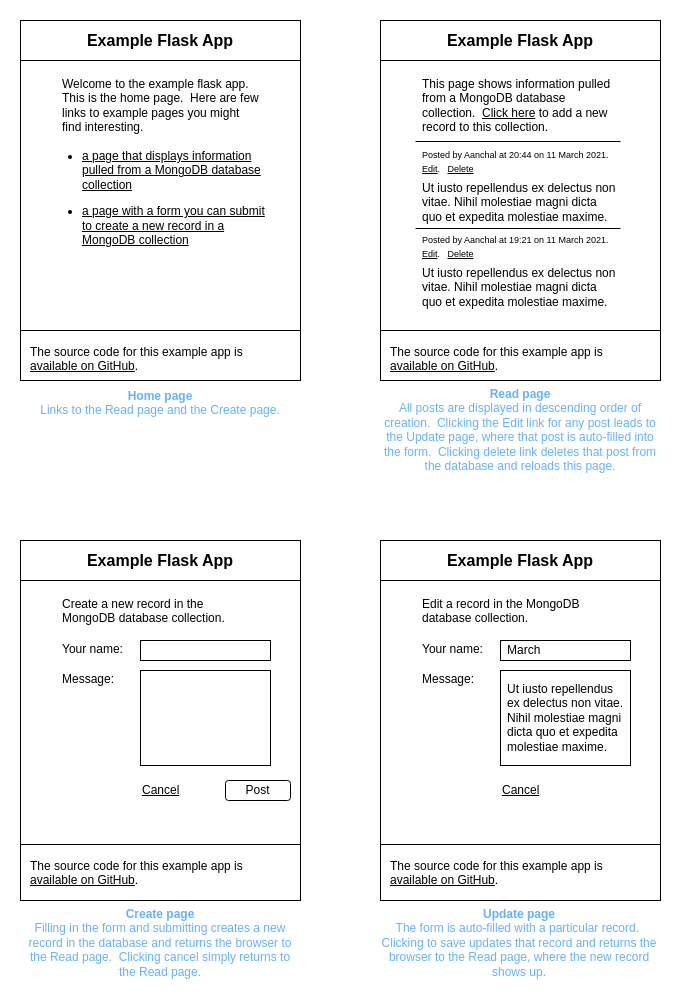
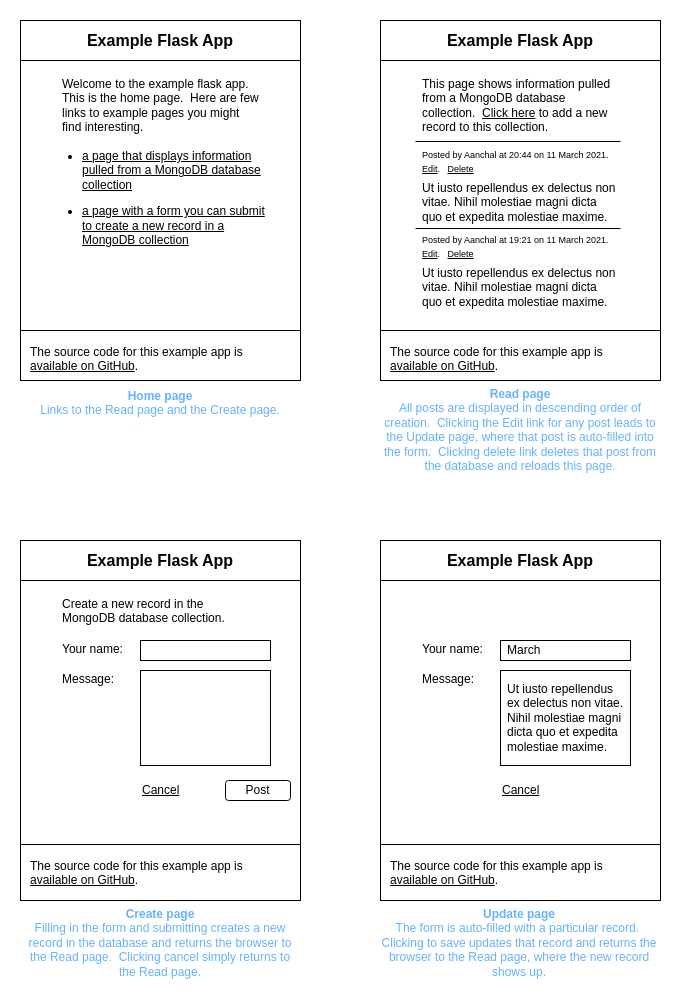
node "Edit a record in the MongoDB database collection.": removed
